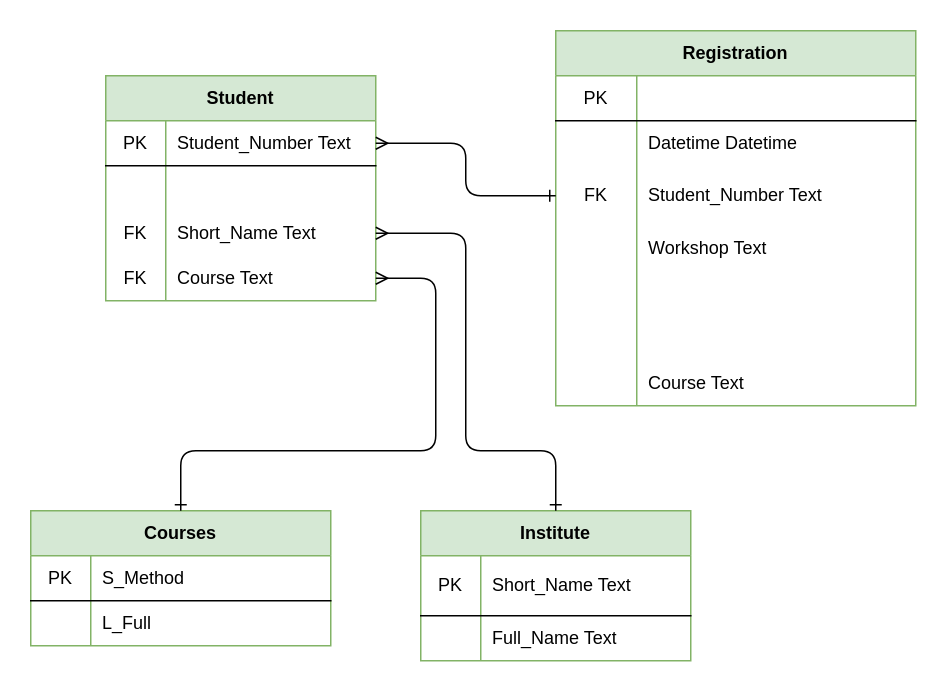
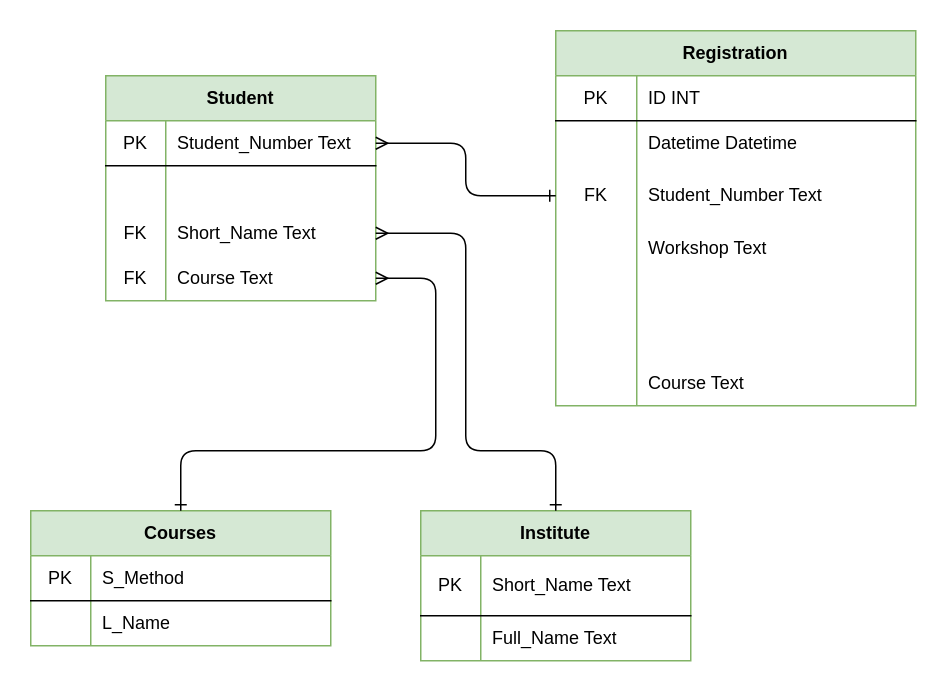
node "ID INT": added
node "L_Full": label "L_Full" -> "L_Name"
